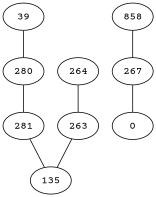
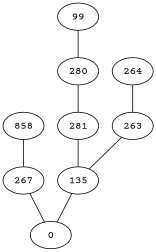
node "39": label "39" -> "99"
edge "135" -- "0": added
